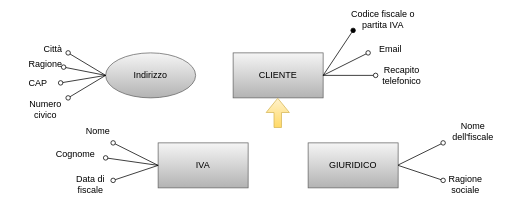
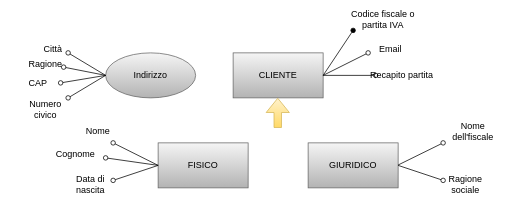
node "Recapito telefonico": label "Recapito telefonico" -> "Recapito partita"
node "IVA": label "IVA" -> "FISICO"
node "Data di fiscale": label "Data di fiscale" -> "Data di nascita"
